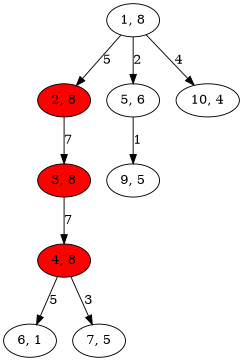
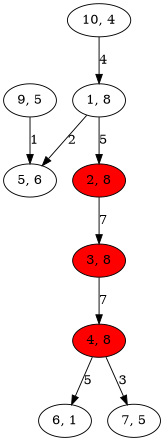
edge "1, 8" -> "10, 4": reversed
edge "5, 6" -> "9, 5": reversed
